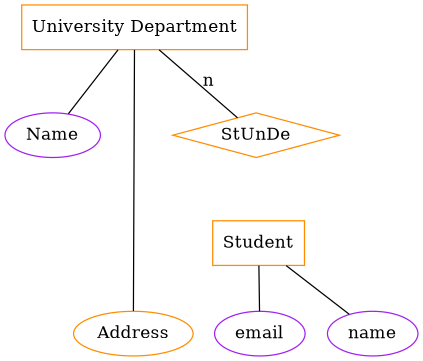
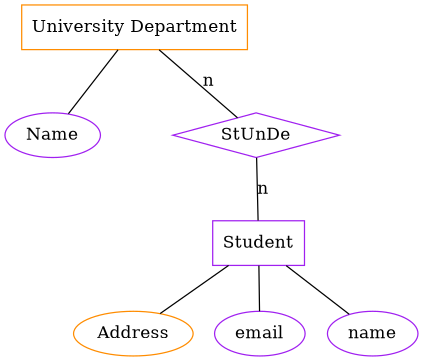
node "StUnDe": color darkorange -> purple
edge "University Department" -- "Address": now "Student" -- "Address"
edge "StUnDe" -- "Student": added, label "n"
node "Student": color darkorange -> purple
